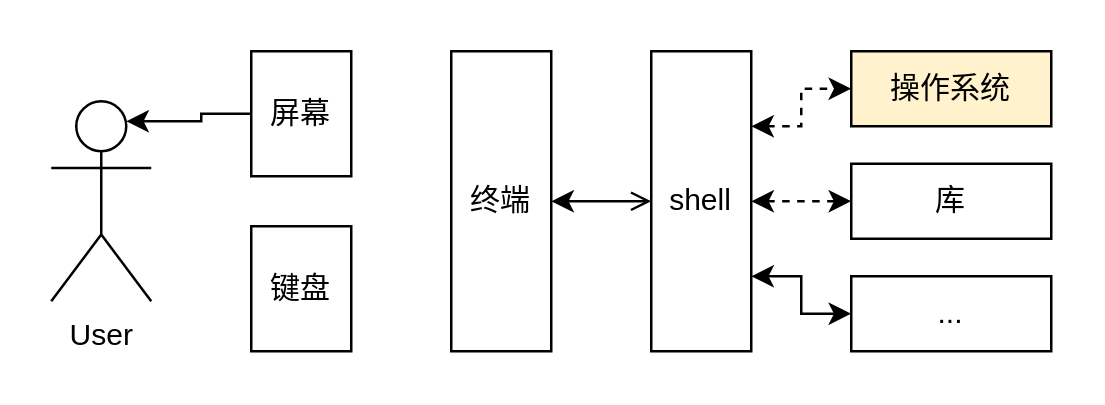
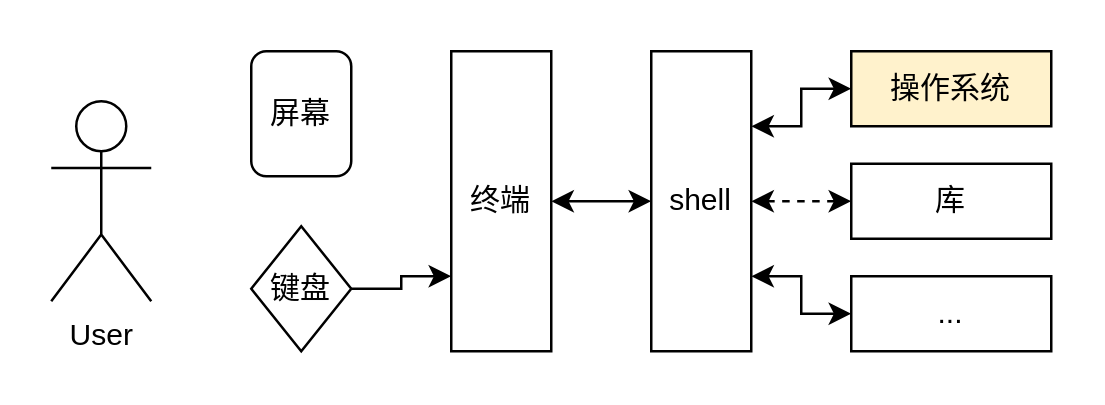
edge "操作系统" -- "shell": style dashed -> solid
node "屏幕": shape rectangle -> rounded rectangle
edge "屏幕" -> "User": removed
edge "终端" -- "shell": arrowhead open -> classic
node "键盘": shape rectangle -> diamond
edge "键盘" -> "终端": added
